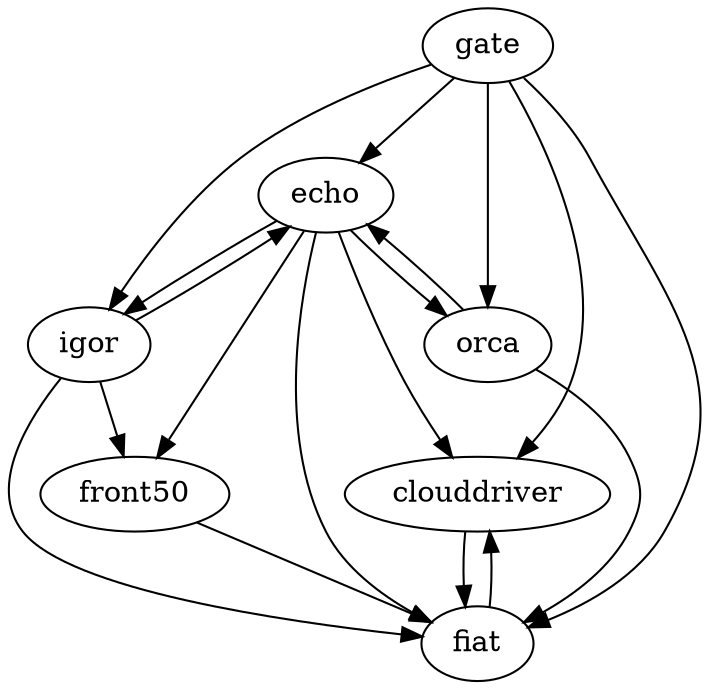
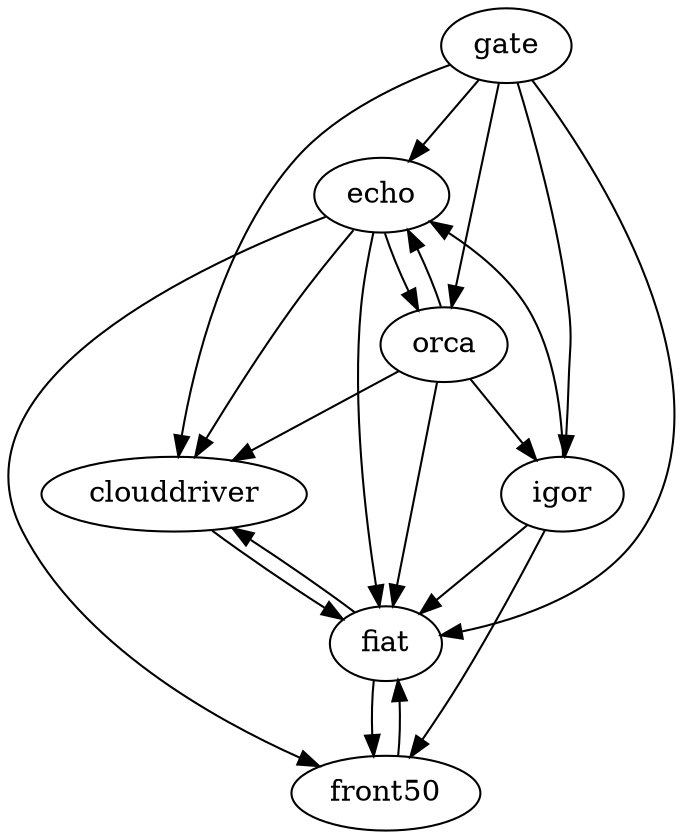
edge "echo" -> "igor": now "orca" -> "igor"
edge "orca" -> "clouddriver": added
edge "fiat" -> "front50": added
